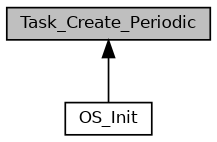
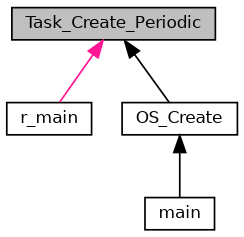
node "r_main": added
node "OS_Init": label "OS_Init" -> "OS_Create"
node "main": added
